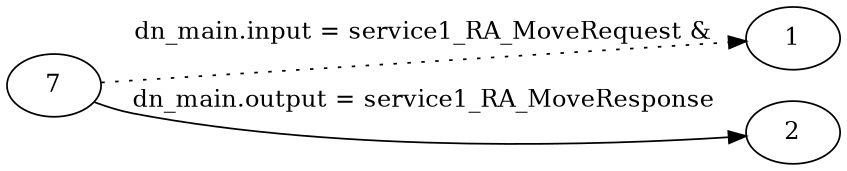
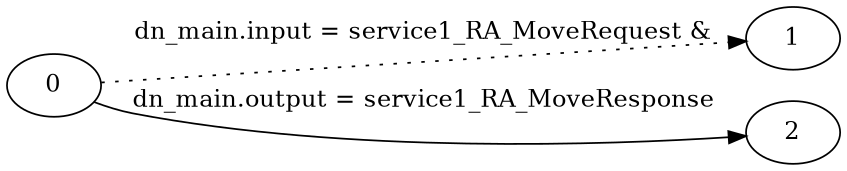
node "7": label "7" -> "0"
